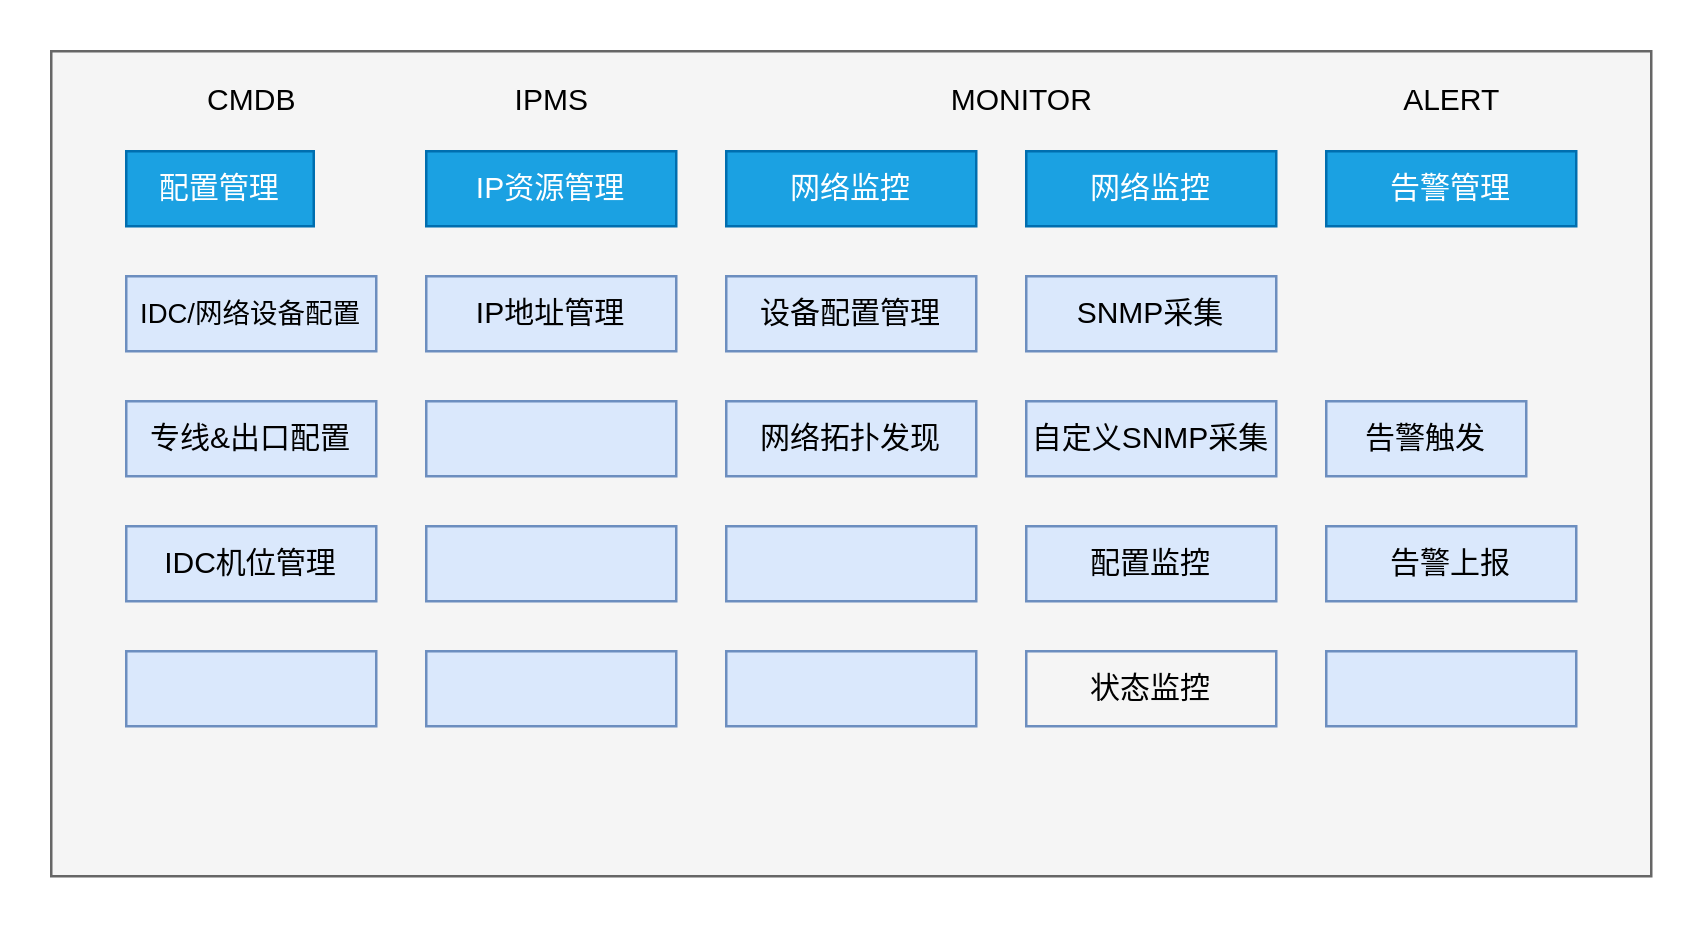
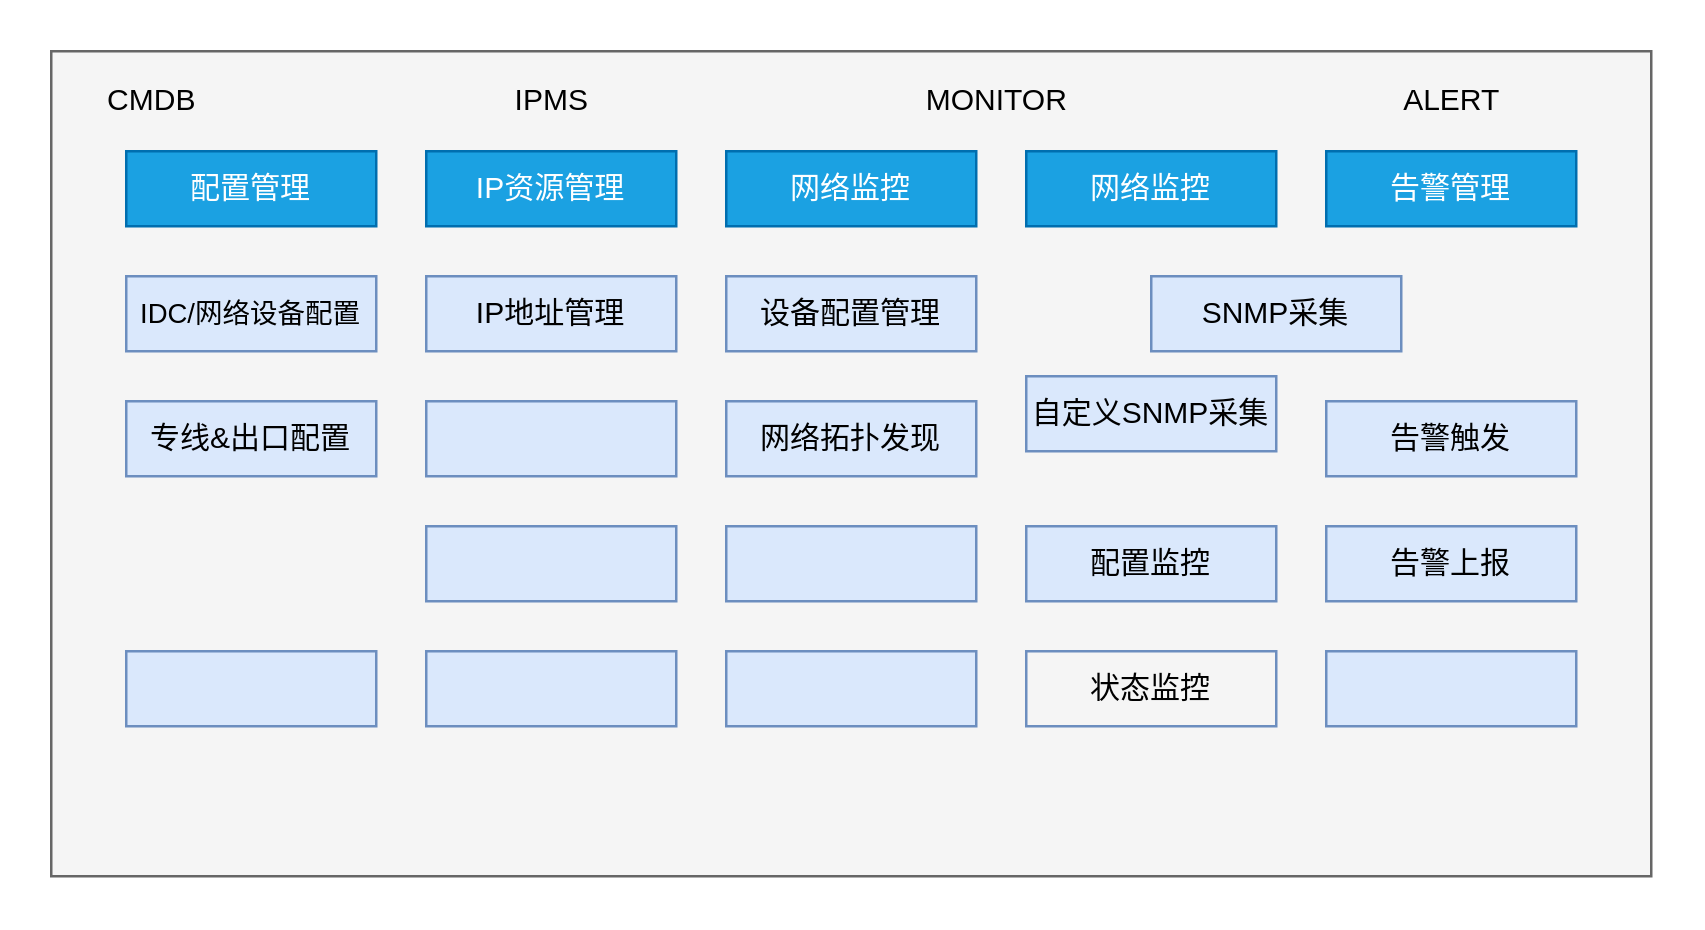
node "CMDB": moved (251, 101) -> (151, 101)
node "MONITOR": moved (1021, 101) -> (996, 101)
node "配置管理": size 188x75 -> 250x75
node "SNMP采集": moved (1151, 314) -> (1276, 314)
node "自定义SNMP采集": moved (1151, 439) -> (1151, 414)
node "告警触发": size 200x75 -> 250x75
node "IDC机位管理": removed
